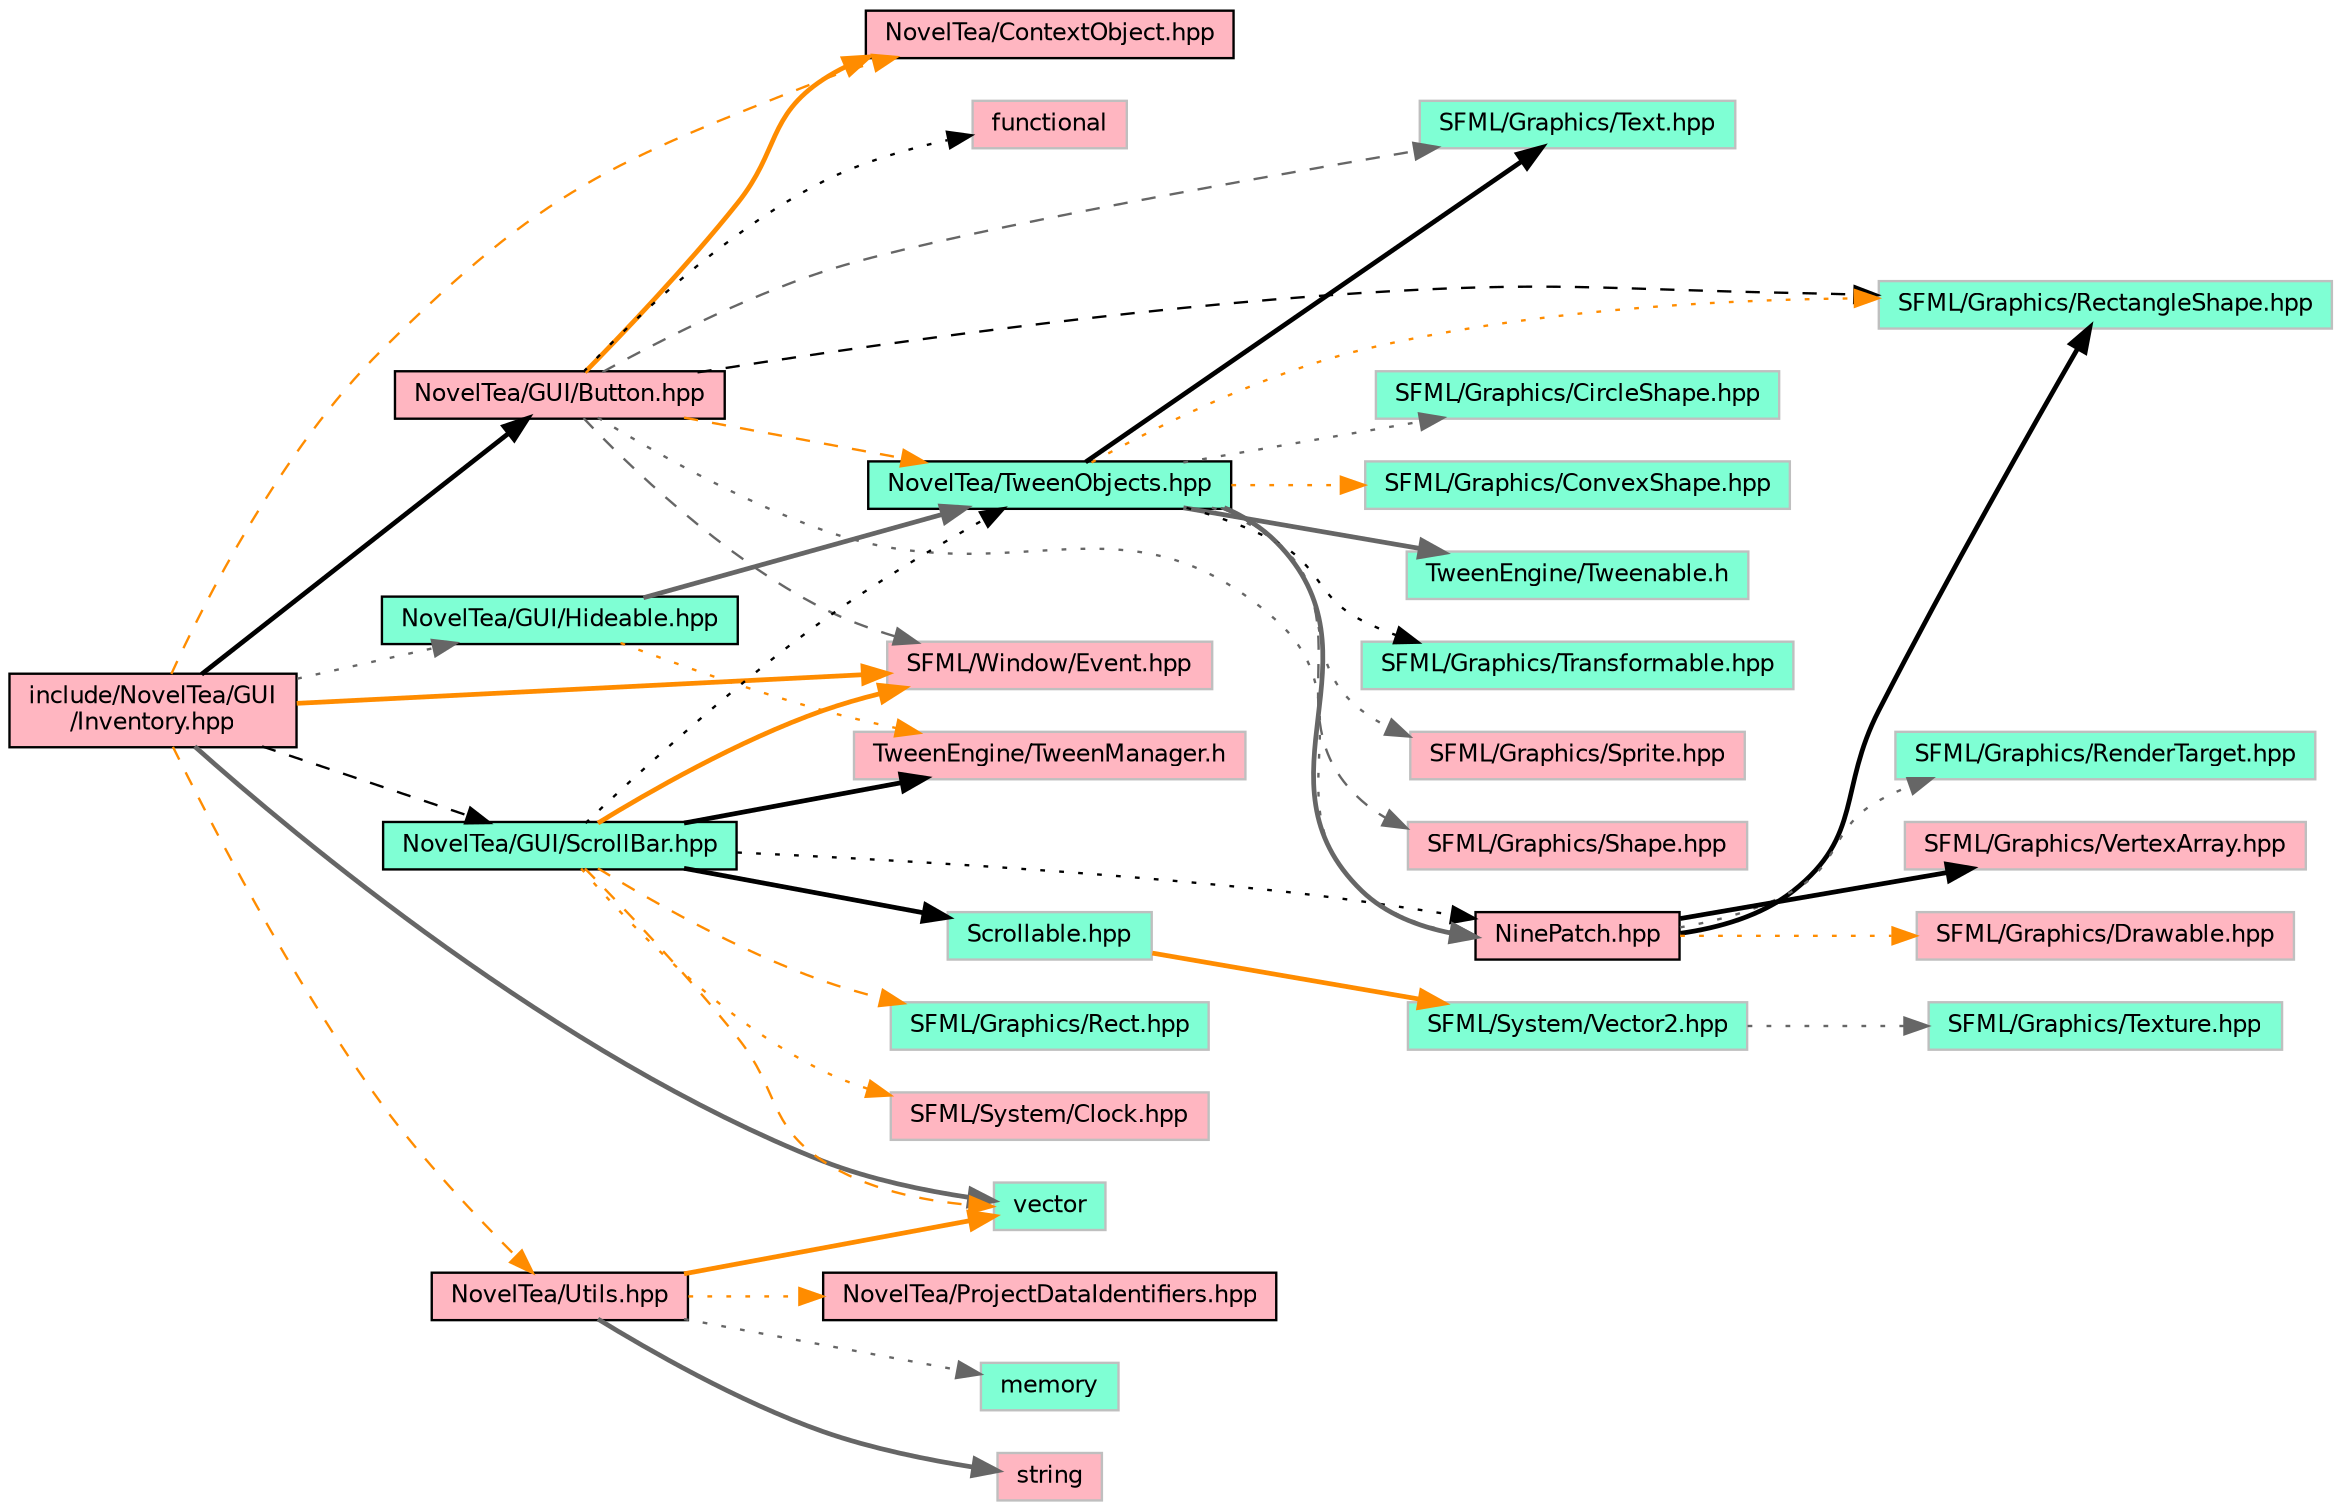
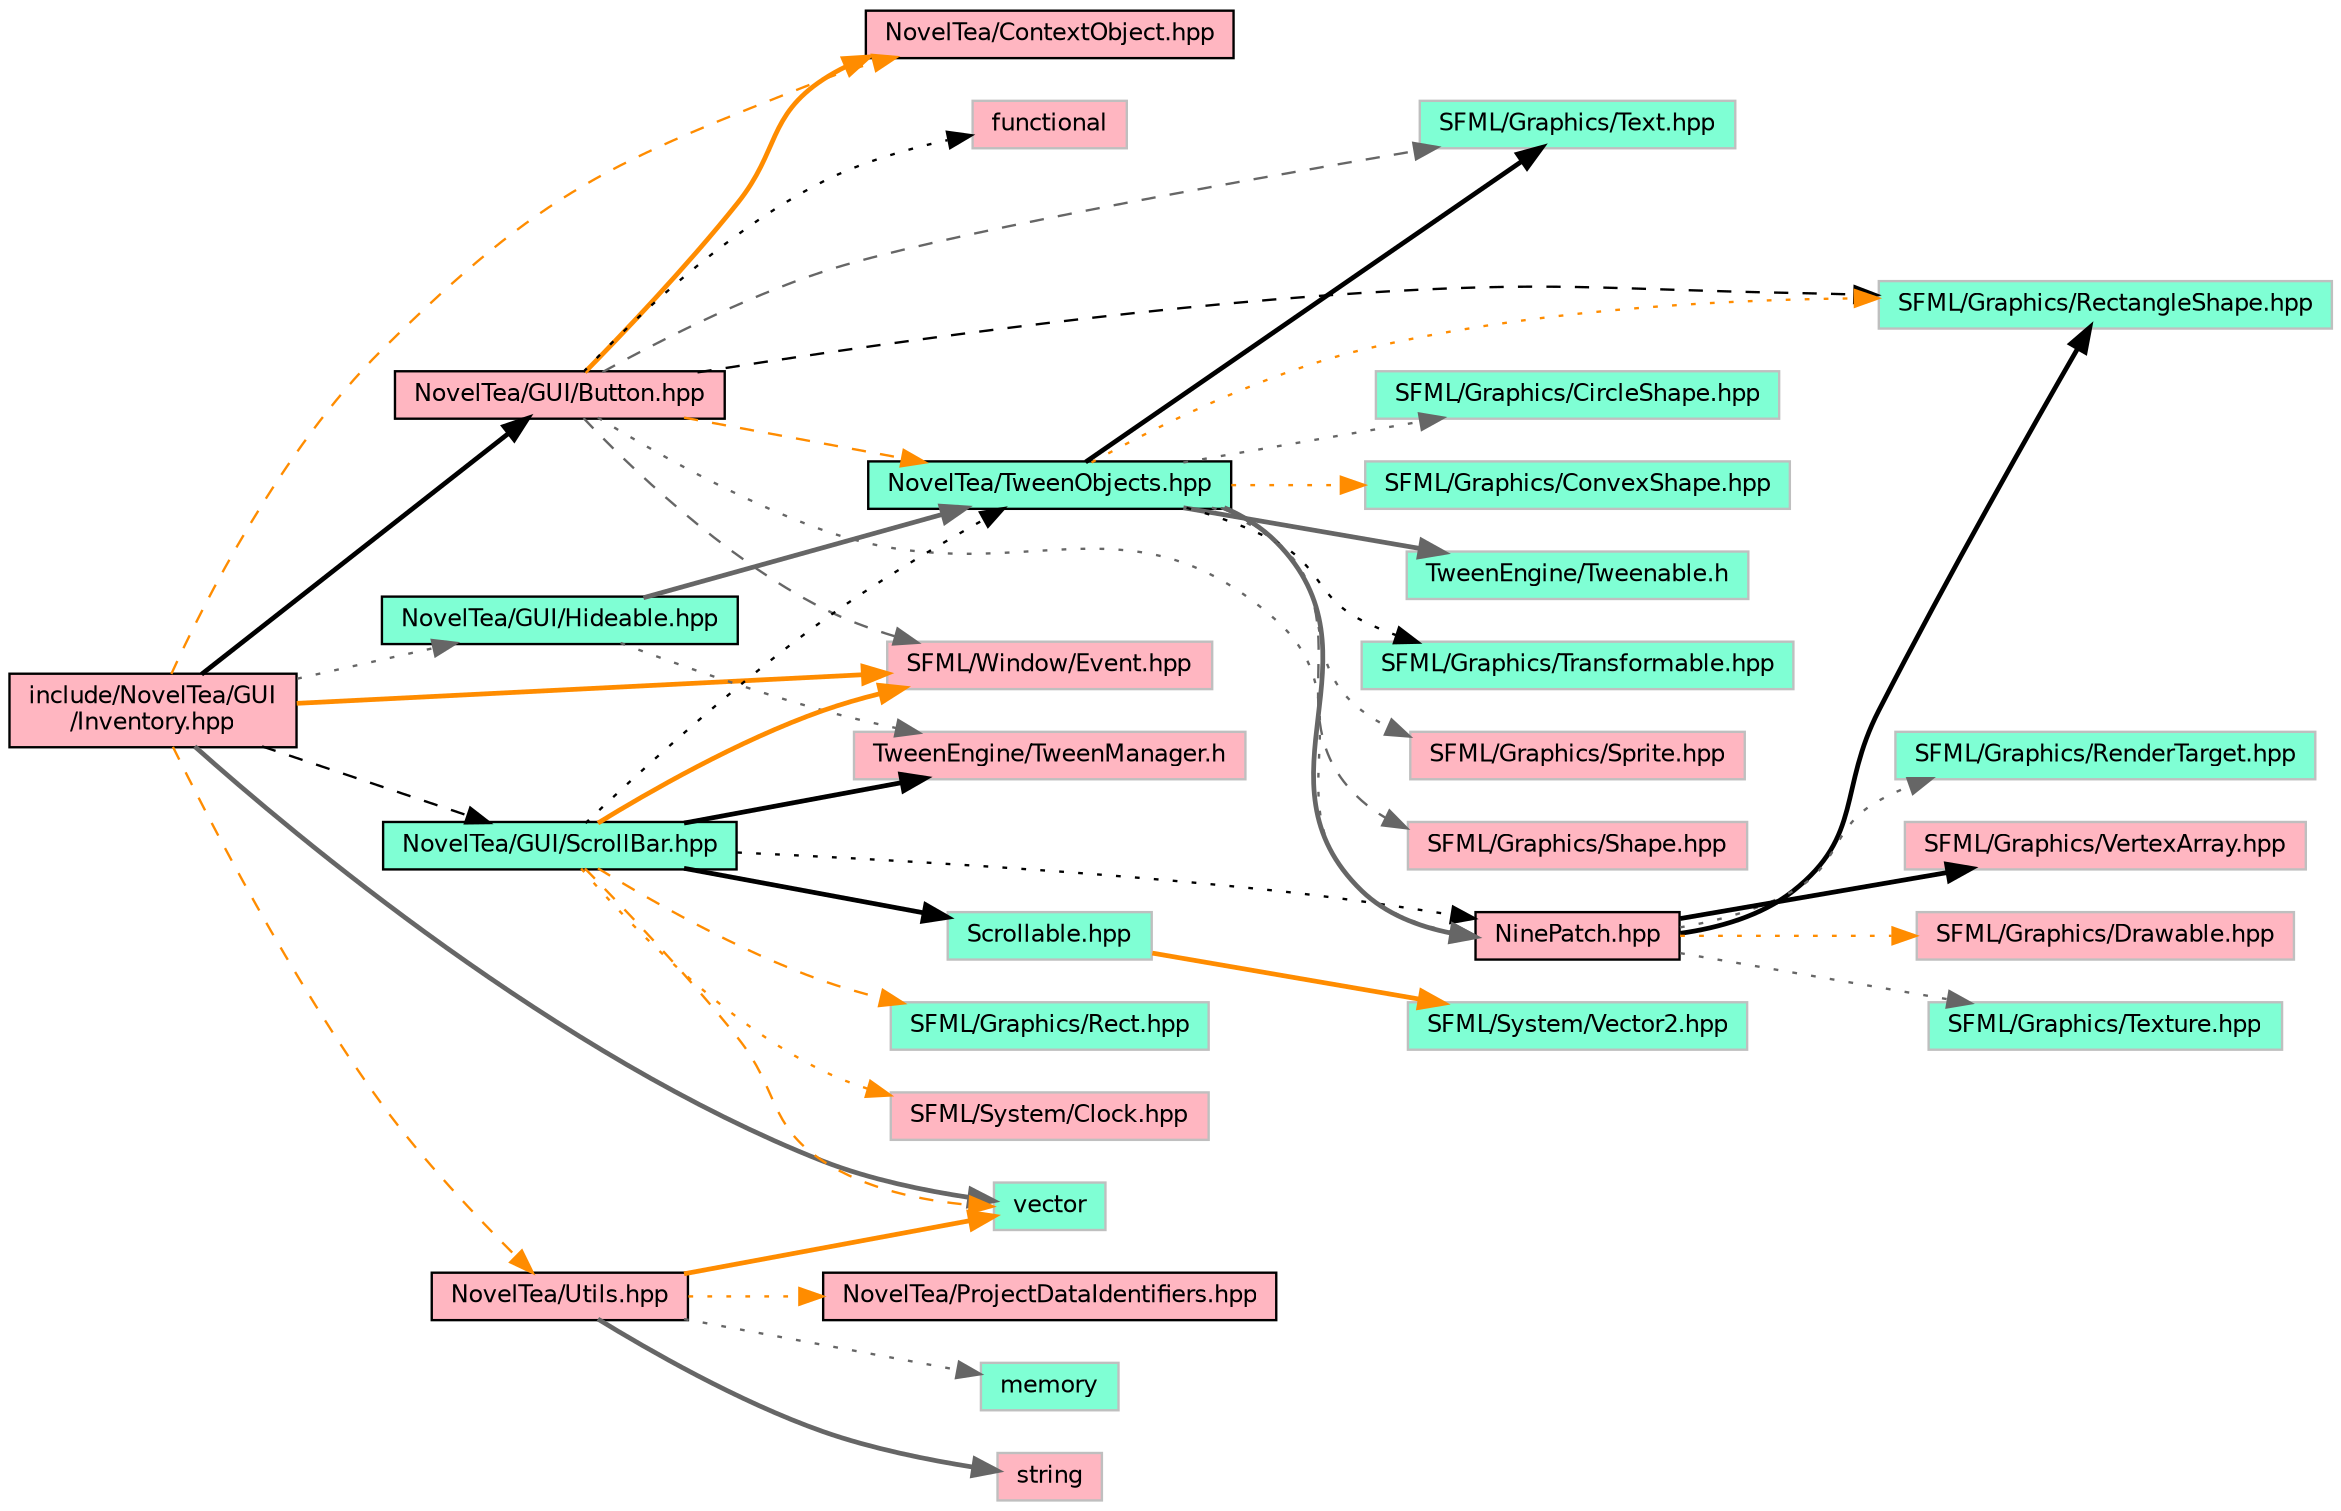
edge "NovelTea/GUI/Hideable.hpp" -> "TweenEngine/TweenManager.h": color darkorange -> gray40
edge "SFML/System/Vector2.hpp" -> "SFML/Graphics/Texture.hpp": now "NinePatch.hpp" -> "SFML/Graphics/Texture.hpp"
